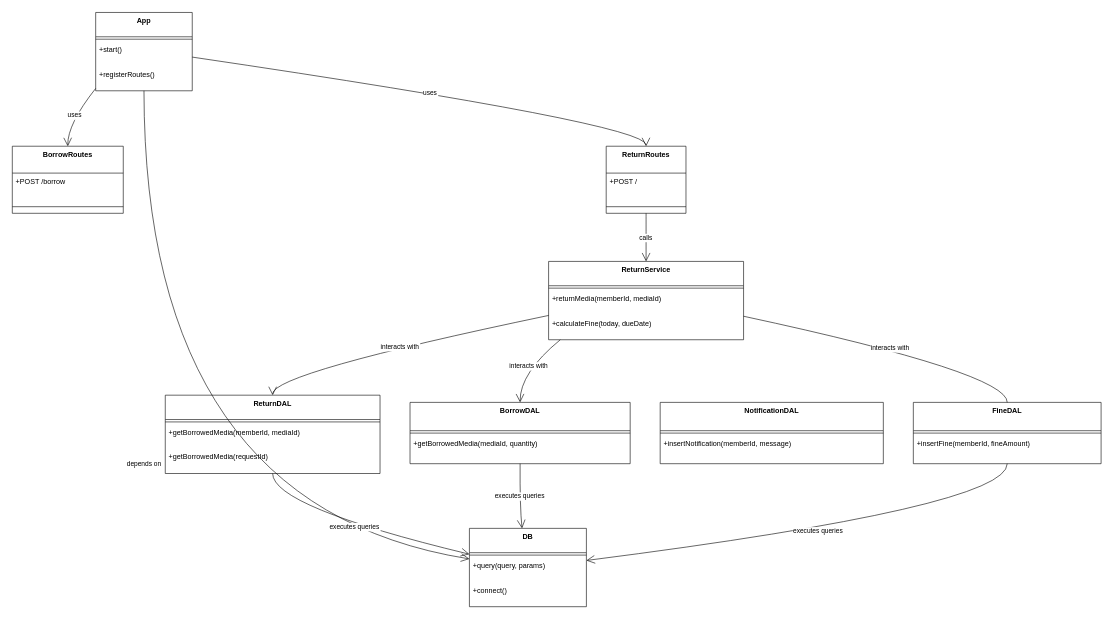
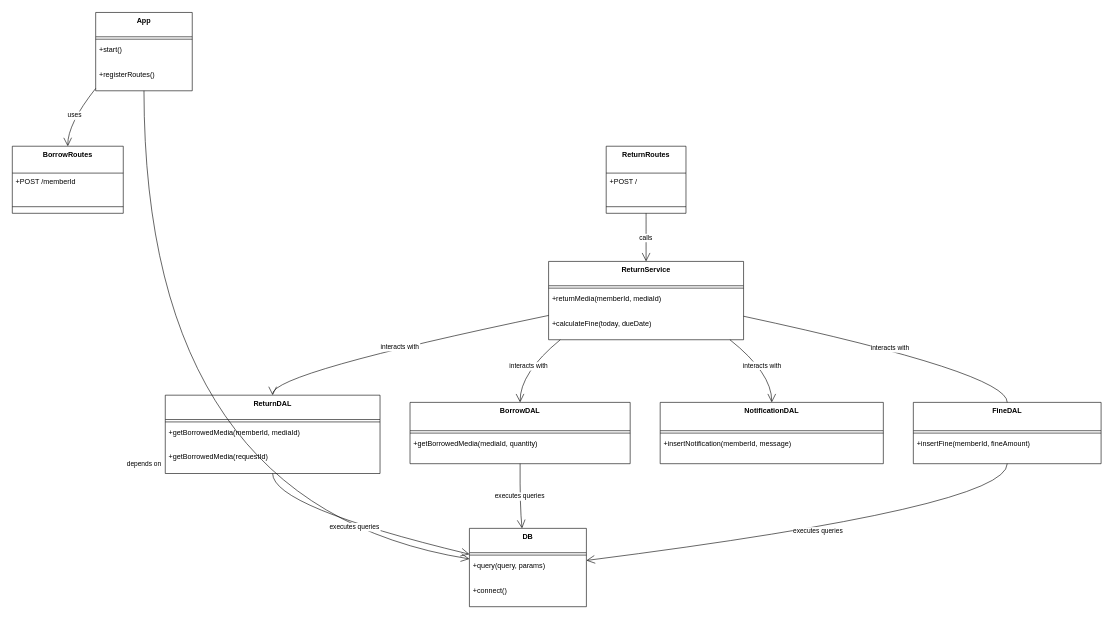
edge "App" -> "ReturnRoutes": removed, label "uses"
node "+POST /borrow": label "+POST /borrow" -> "+POST /memberId"
edge "ReturnService" -> "NotificationDAL": added, label "interacts with"
